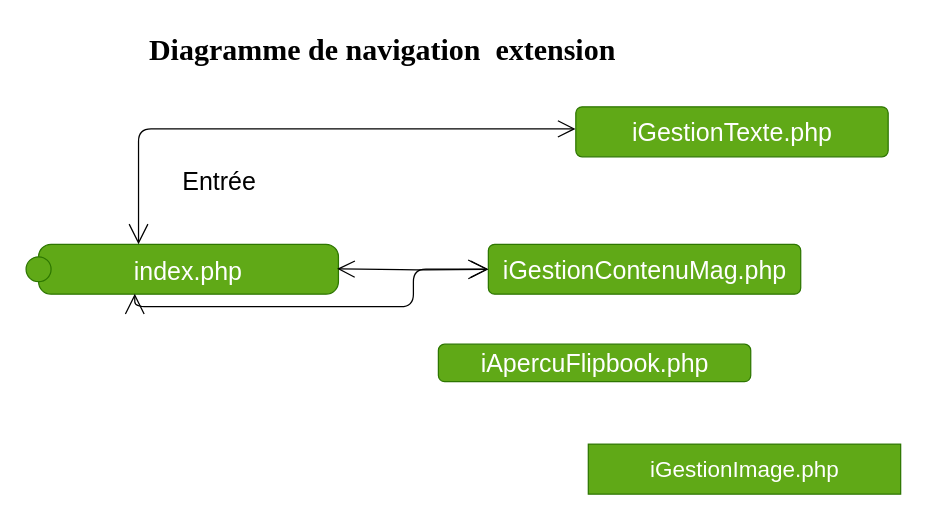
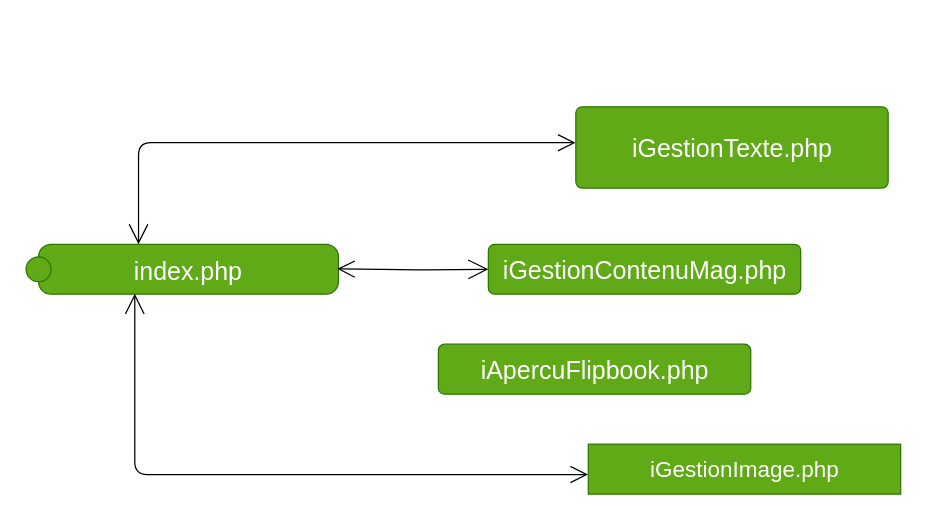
node "Diagramme de navigation extension": removed
node "iGestionTexte.php": size 313x50 -> 313x81
node "Entrée": removed
edge "index.php" -- "iGestionContenuMag.php": now "index.php" -- "iGestionImage.php"
node "iApercuFlipbook.php": size 313x38 -> 313x50
